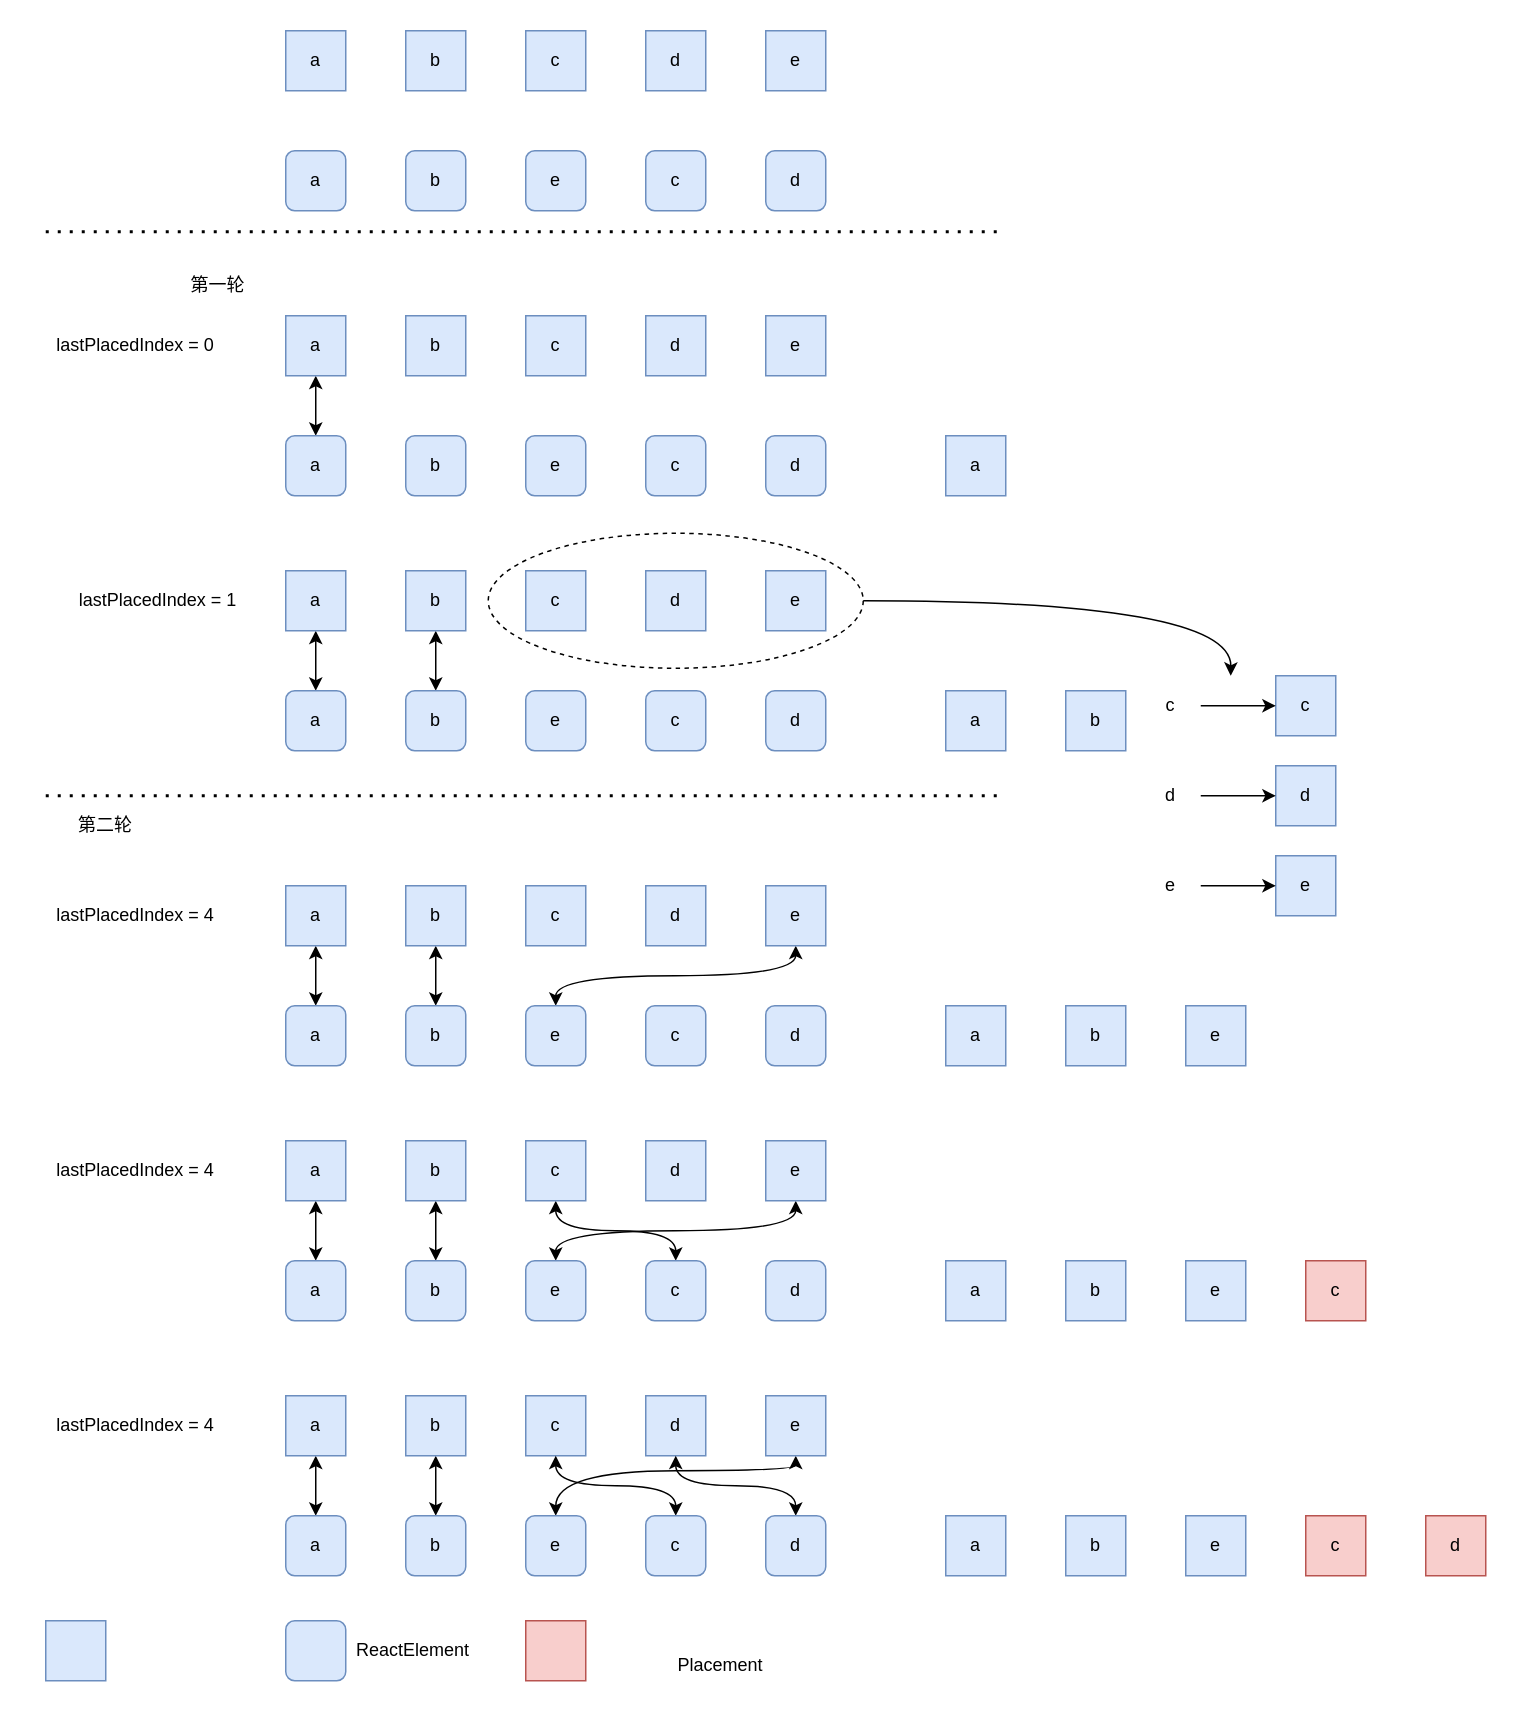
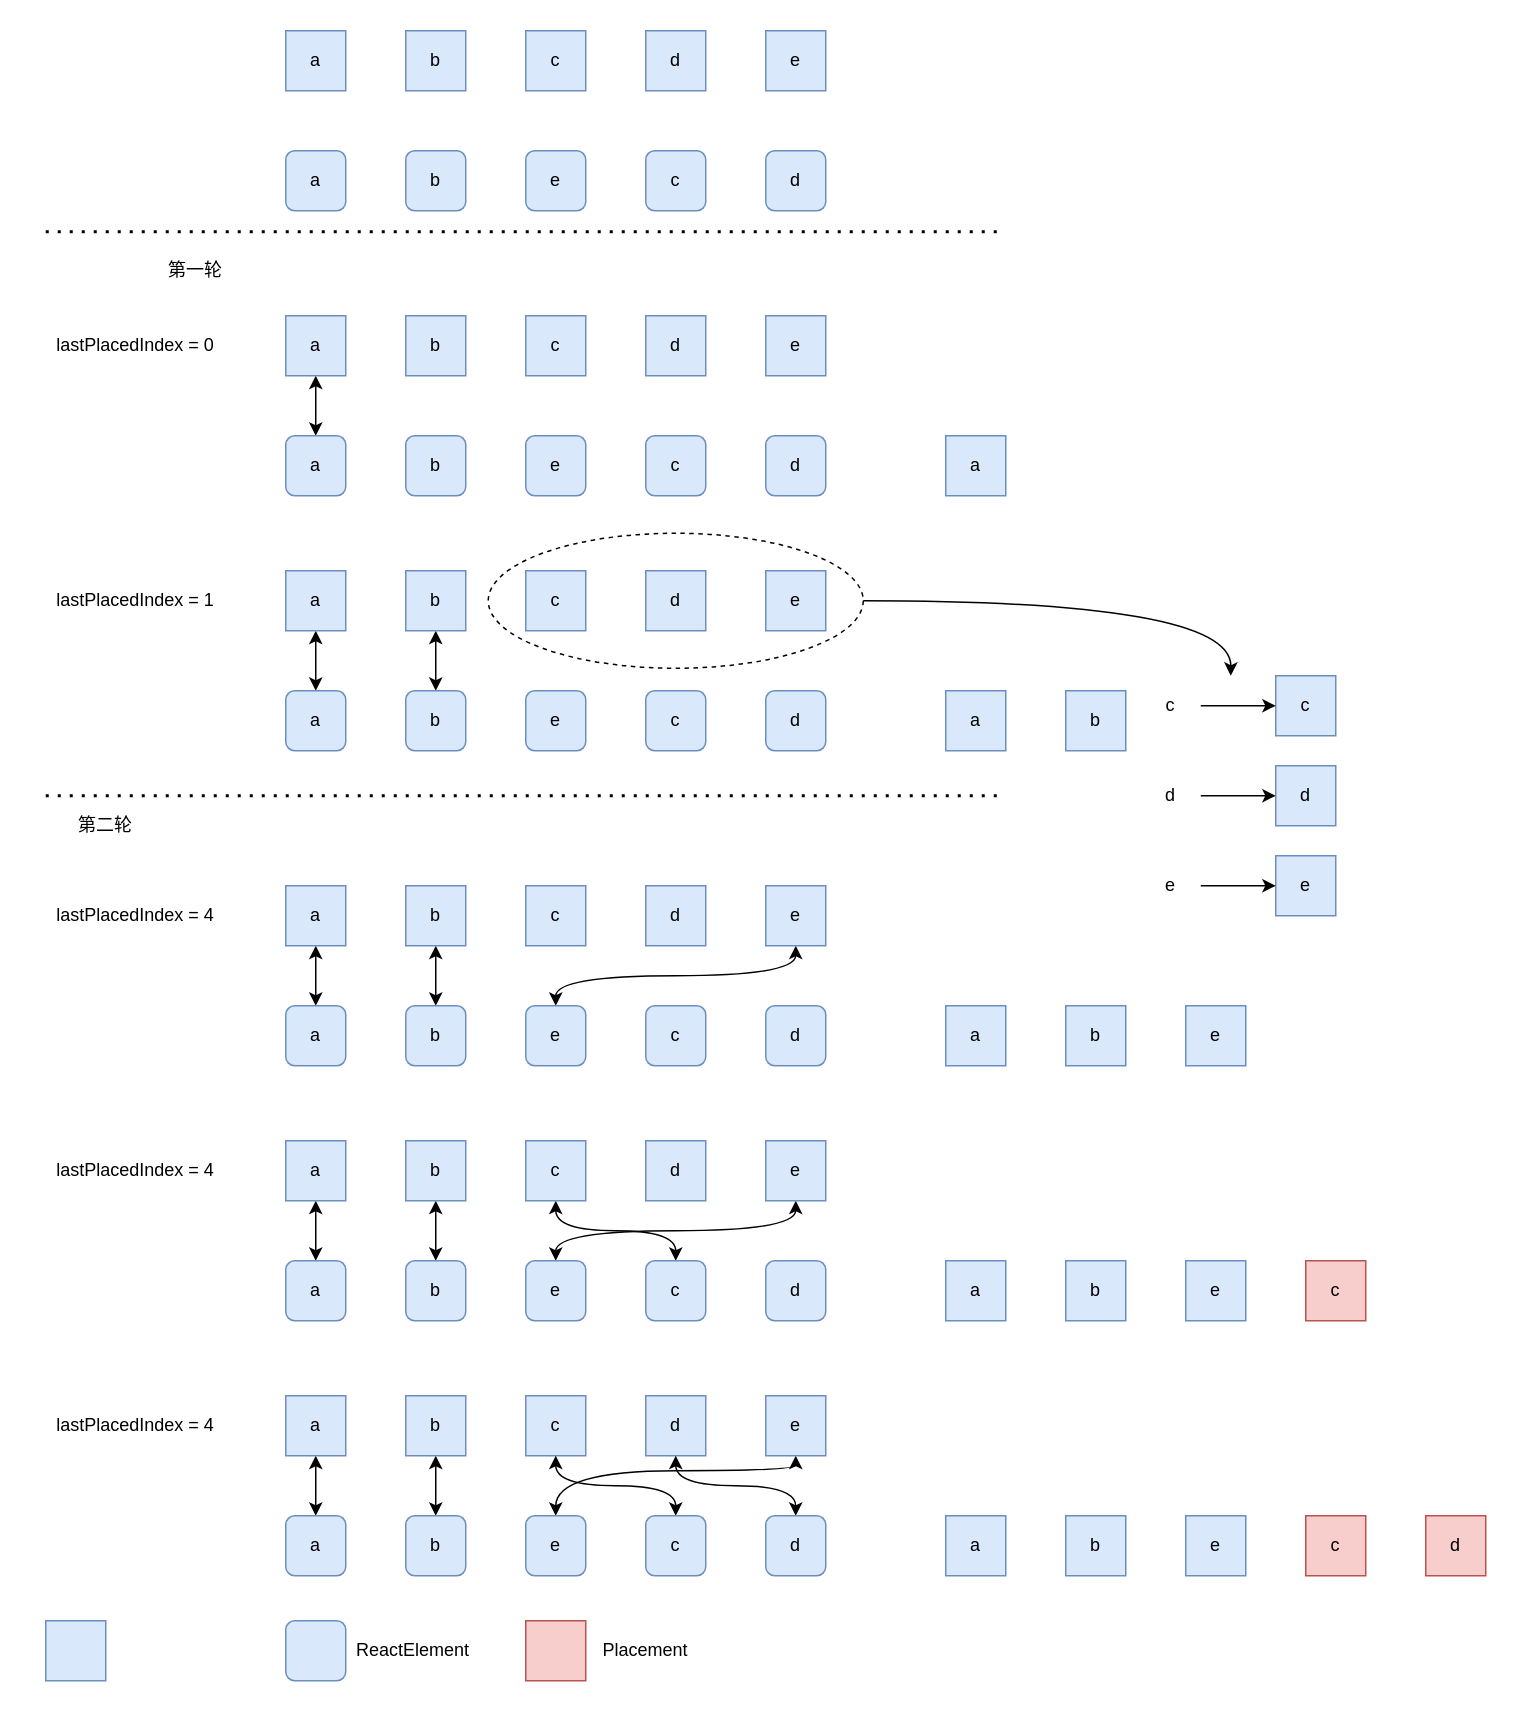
node "第一轮": moved (218, 286) -> (196, 271)
node "lastPlacedIndex = 1": moved (158, 601) -> (136, 601)
node "Placement": moved (721, 1666) -> (646, 1651)
